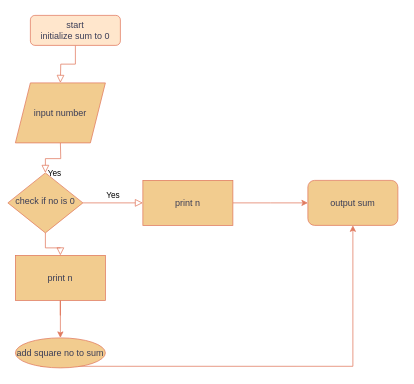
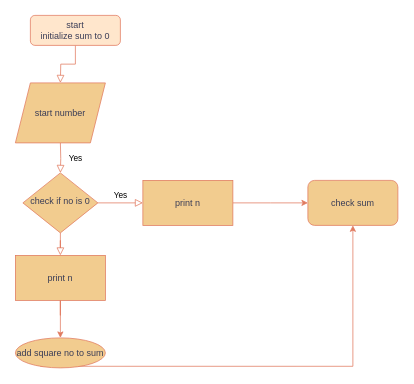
node "input number": label "input number" -> "start number"
node "check if no is 0": moved (45, 203) -> (60, 203)
node "output sum": label "output sum" -> "check sum"
